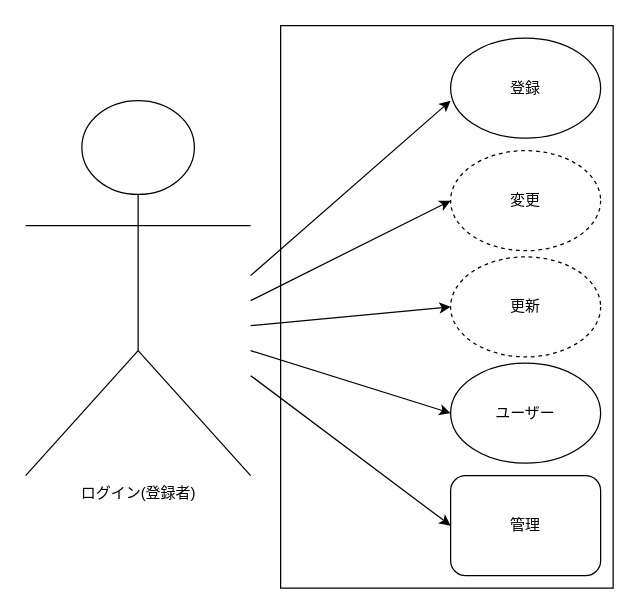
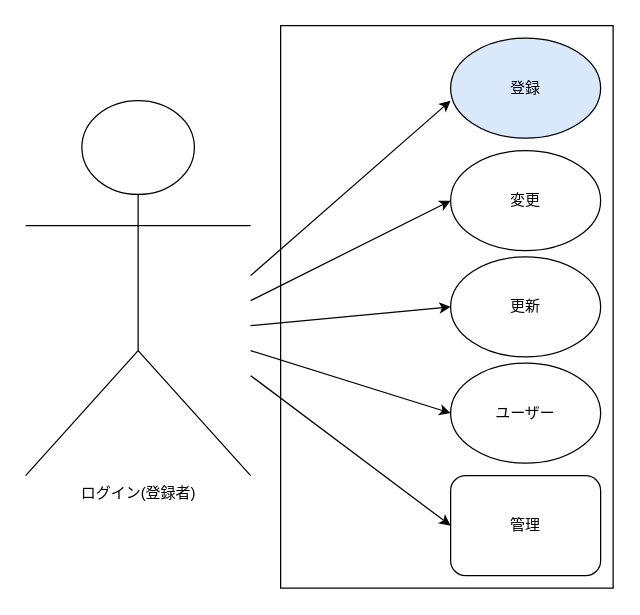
node "登録": fillcolor #ffffff -> #dae8fc
node "変更": style dashed -> solid
node "更新": style dashed -> solid
